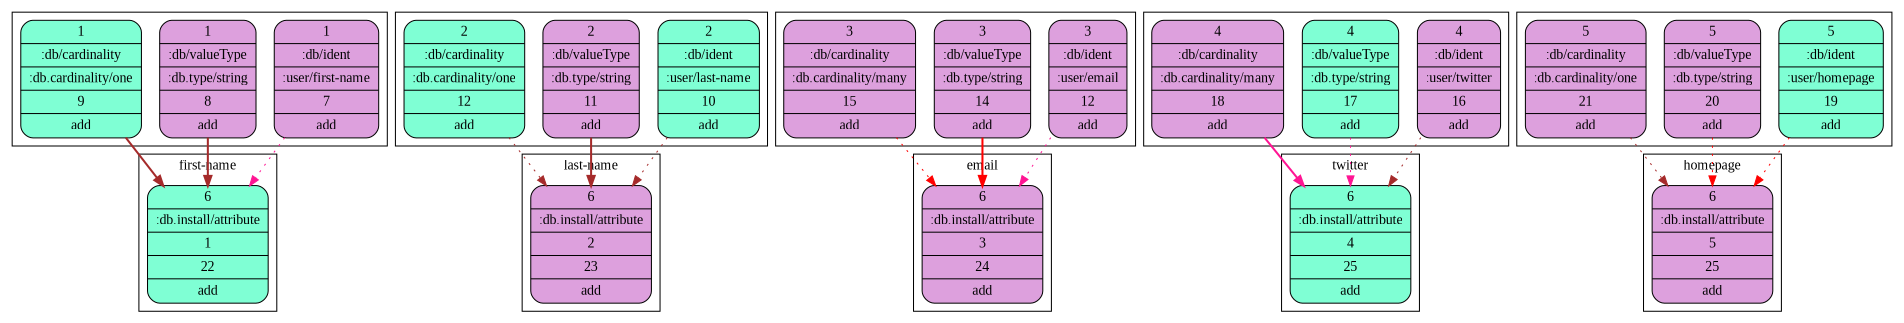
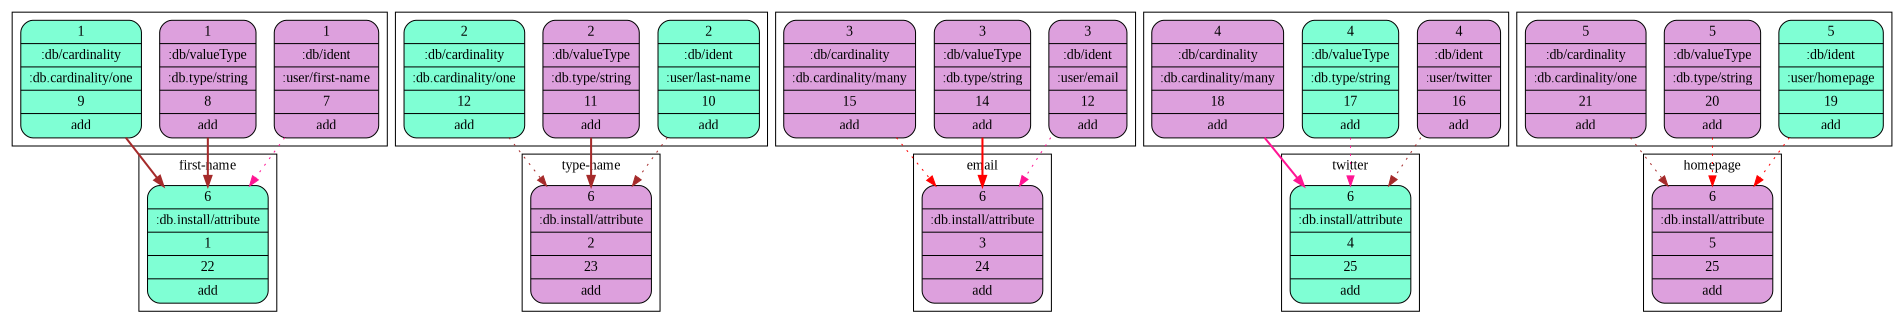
cluster "last-name": label "last-name" -> "type-name"
